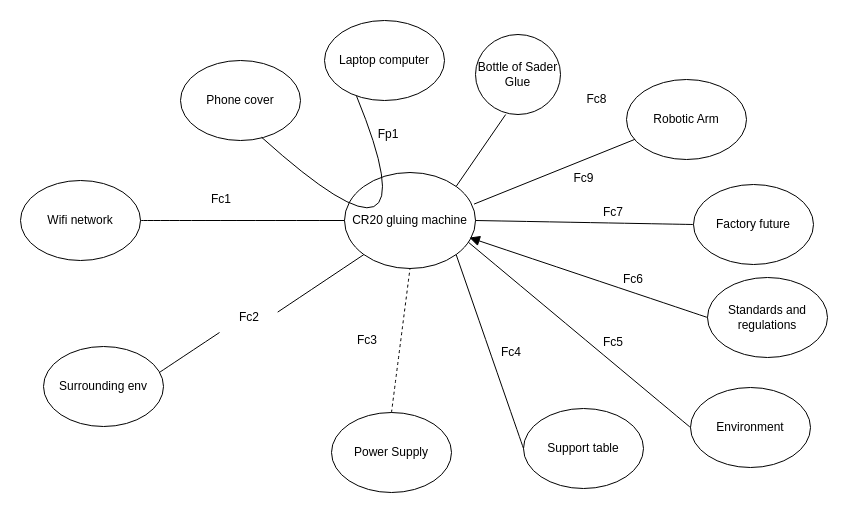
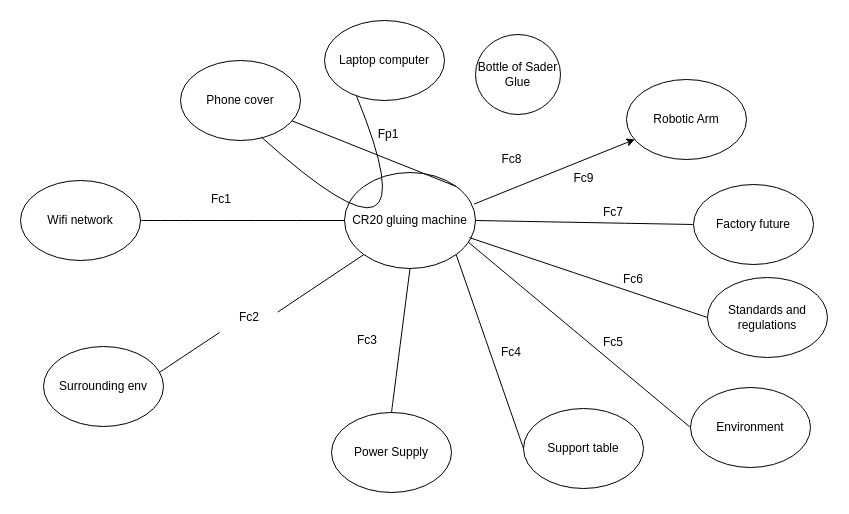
node "Fc8": moved (597, 100) -> (512, 160)
edge "Robotic Arm" -- "CR20 gluing machine": arrowhead none -> classic
edge "Bottle of Sader Glue" -- "CR20 gluing machine": now "Phone cover" -- "CR20 gluing machine"
edge "Standards and regulations" -> "CR20 gluing machine": arrowhead block -> none
edge "CR20 gluing machine" -- "Power Supply": style dashed -> solid
